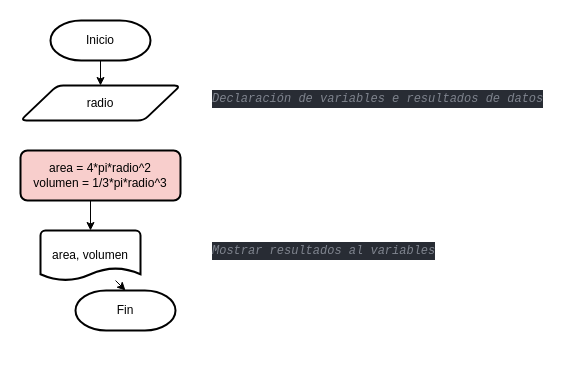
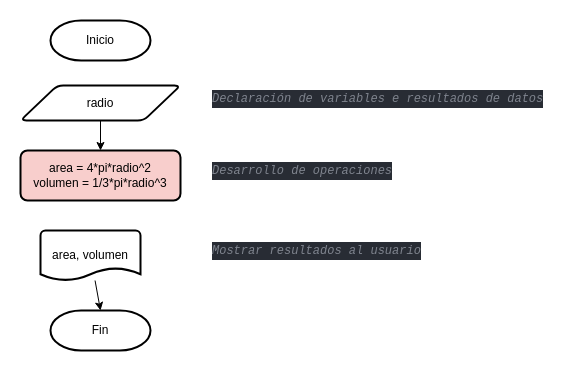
edge "Inicio" -> "radio": removed
edge "radio" -> "area = 4*pi*radio^2 volumen = 1/3*pi*radio^3": added
node "Desarrollo de operaciones": added
edge "area = 4*pi*radio^2 volumen = 1/3*pi*radio^3" -> "area, volumen": removed
node "Mostrar resultados al variables": label "Mostrar resultados al variables" -> "Mostrar resultados al usuario"
node "Fin": moved (126, 311) -> (101, 331)
